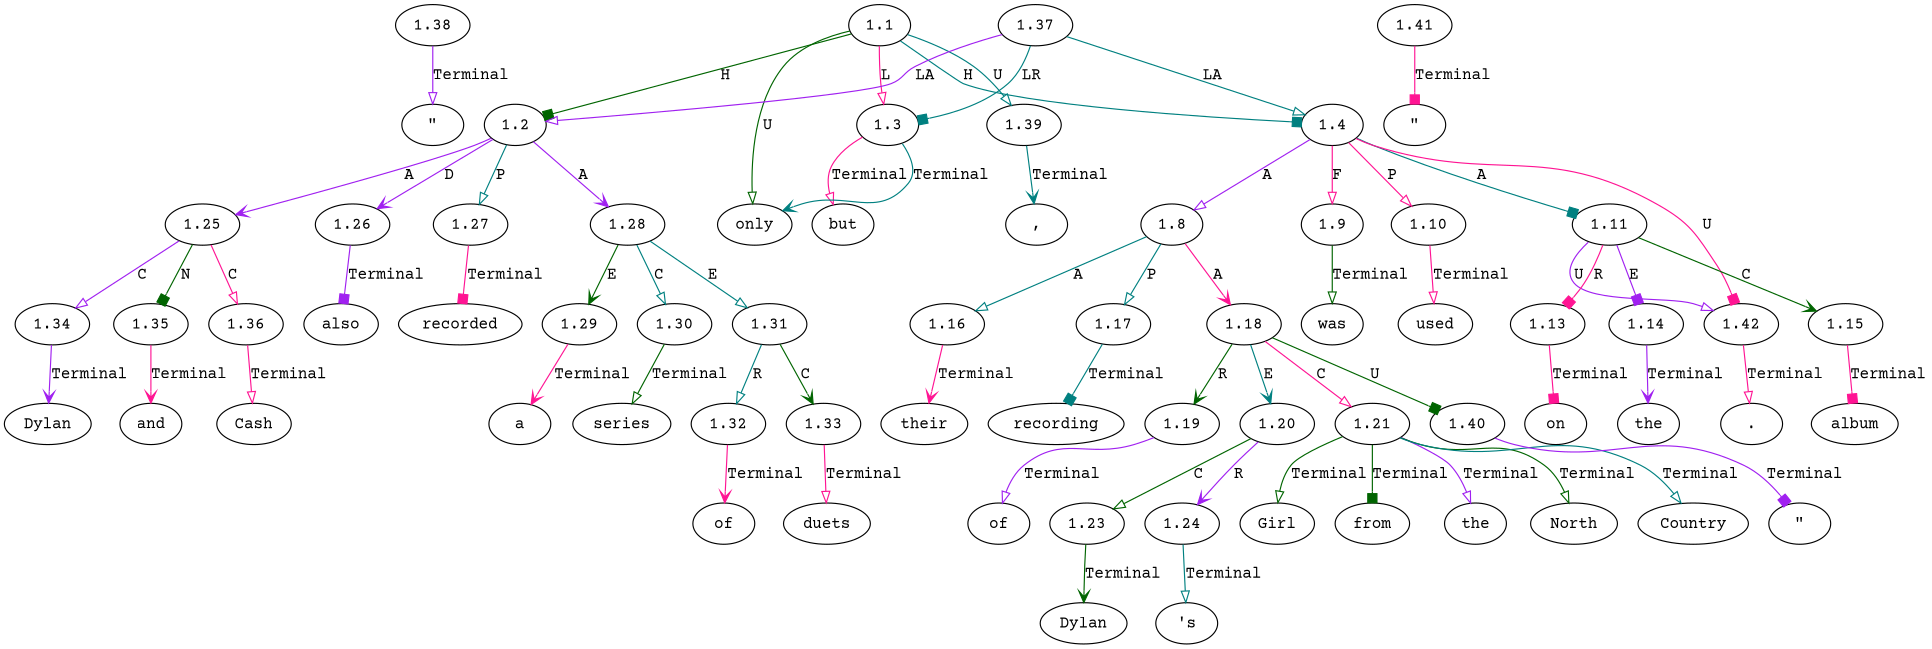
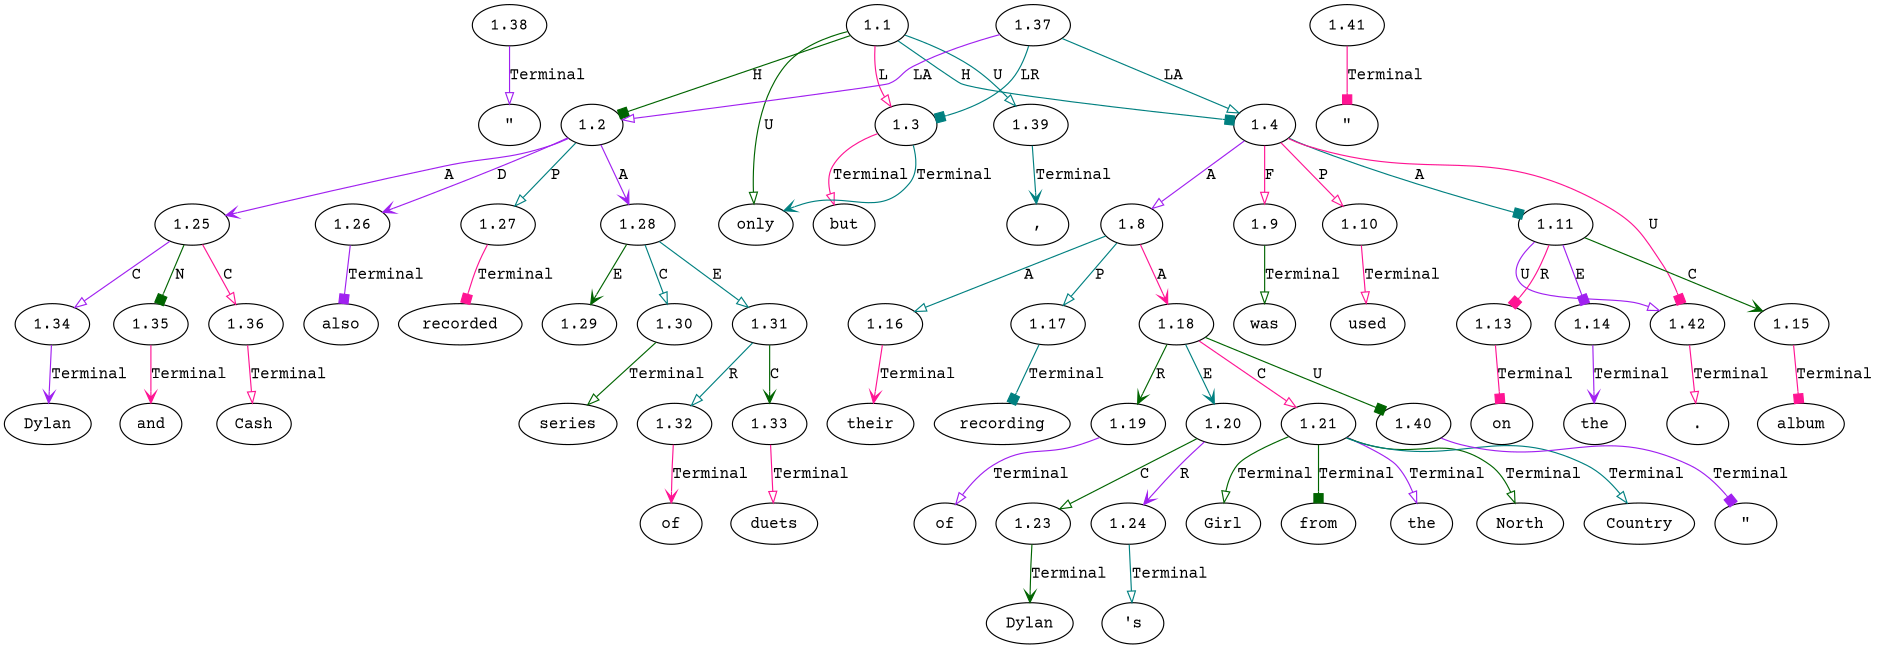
node "a": removed
